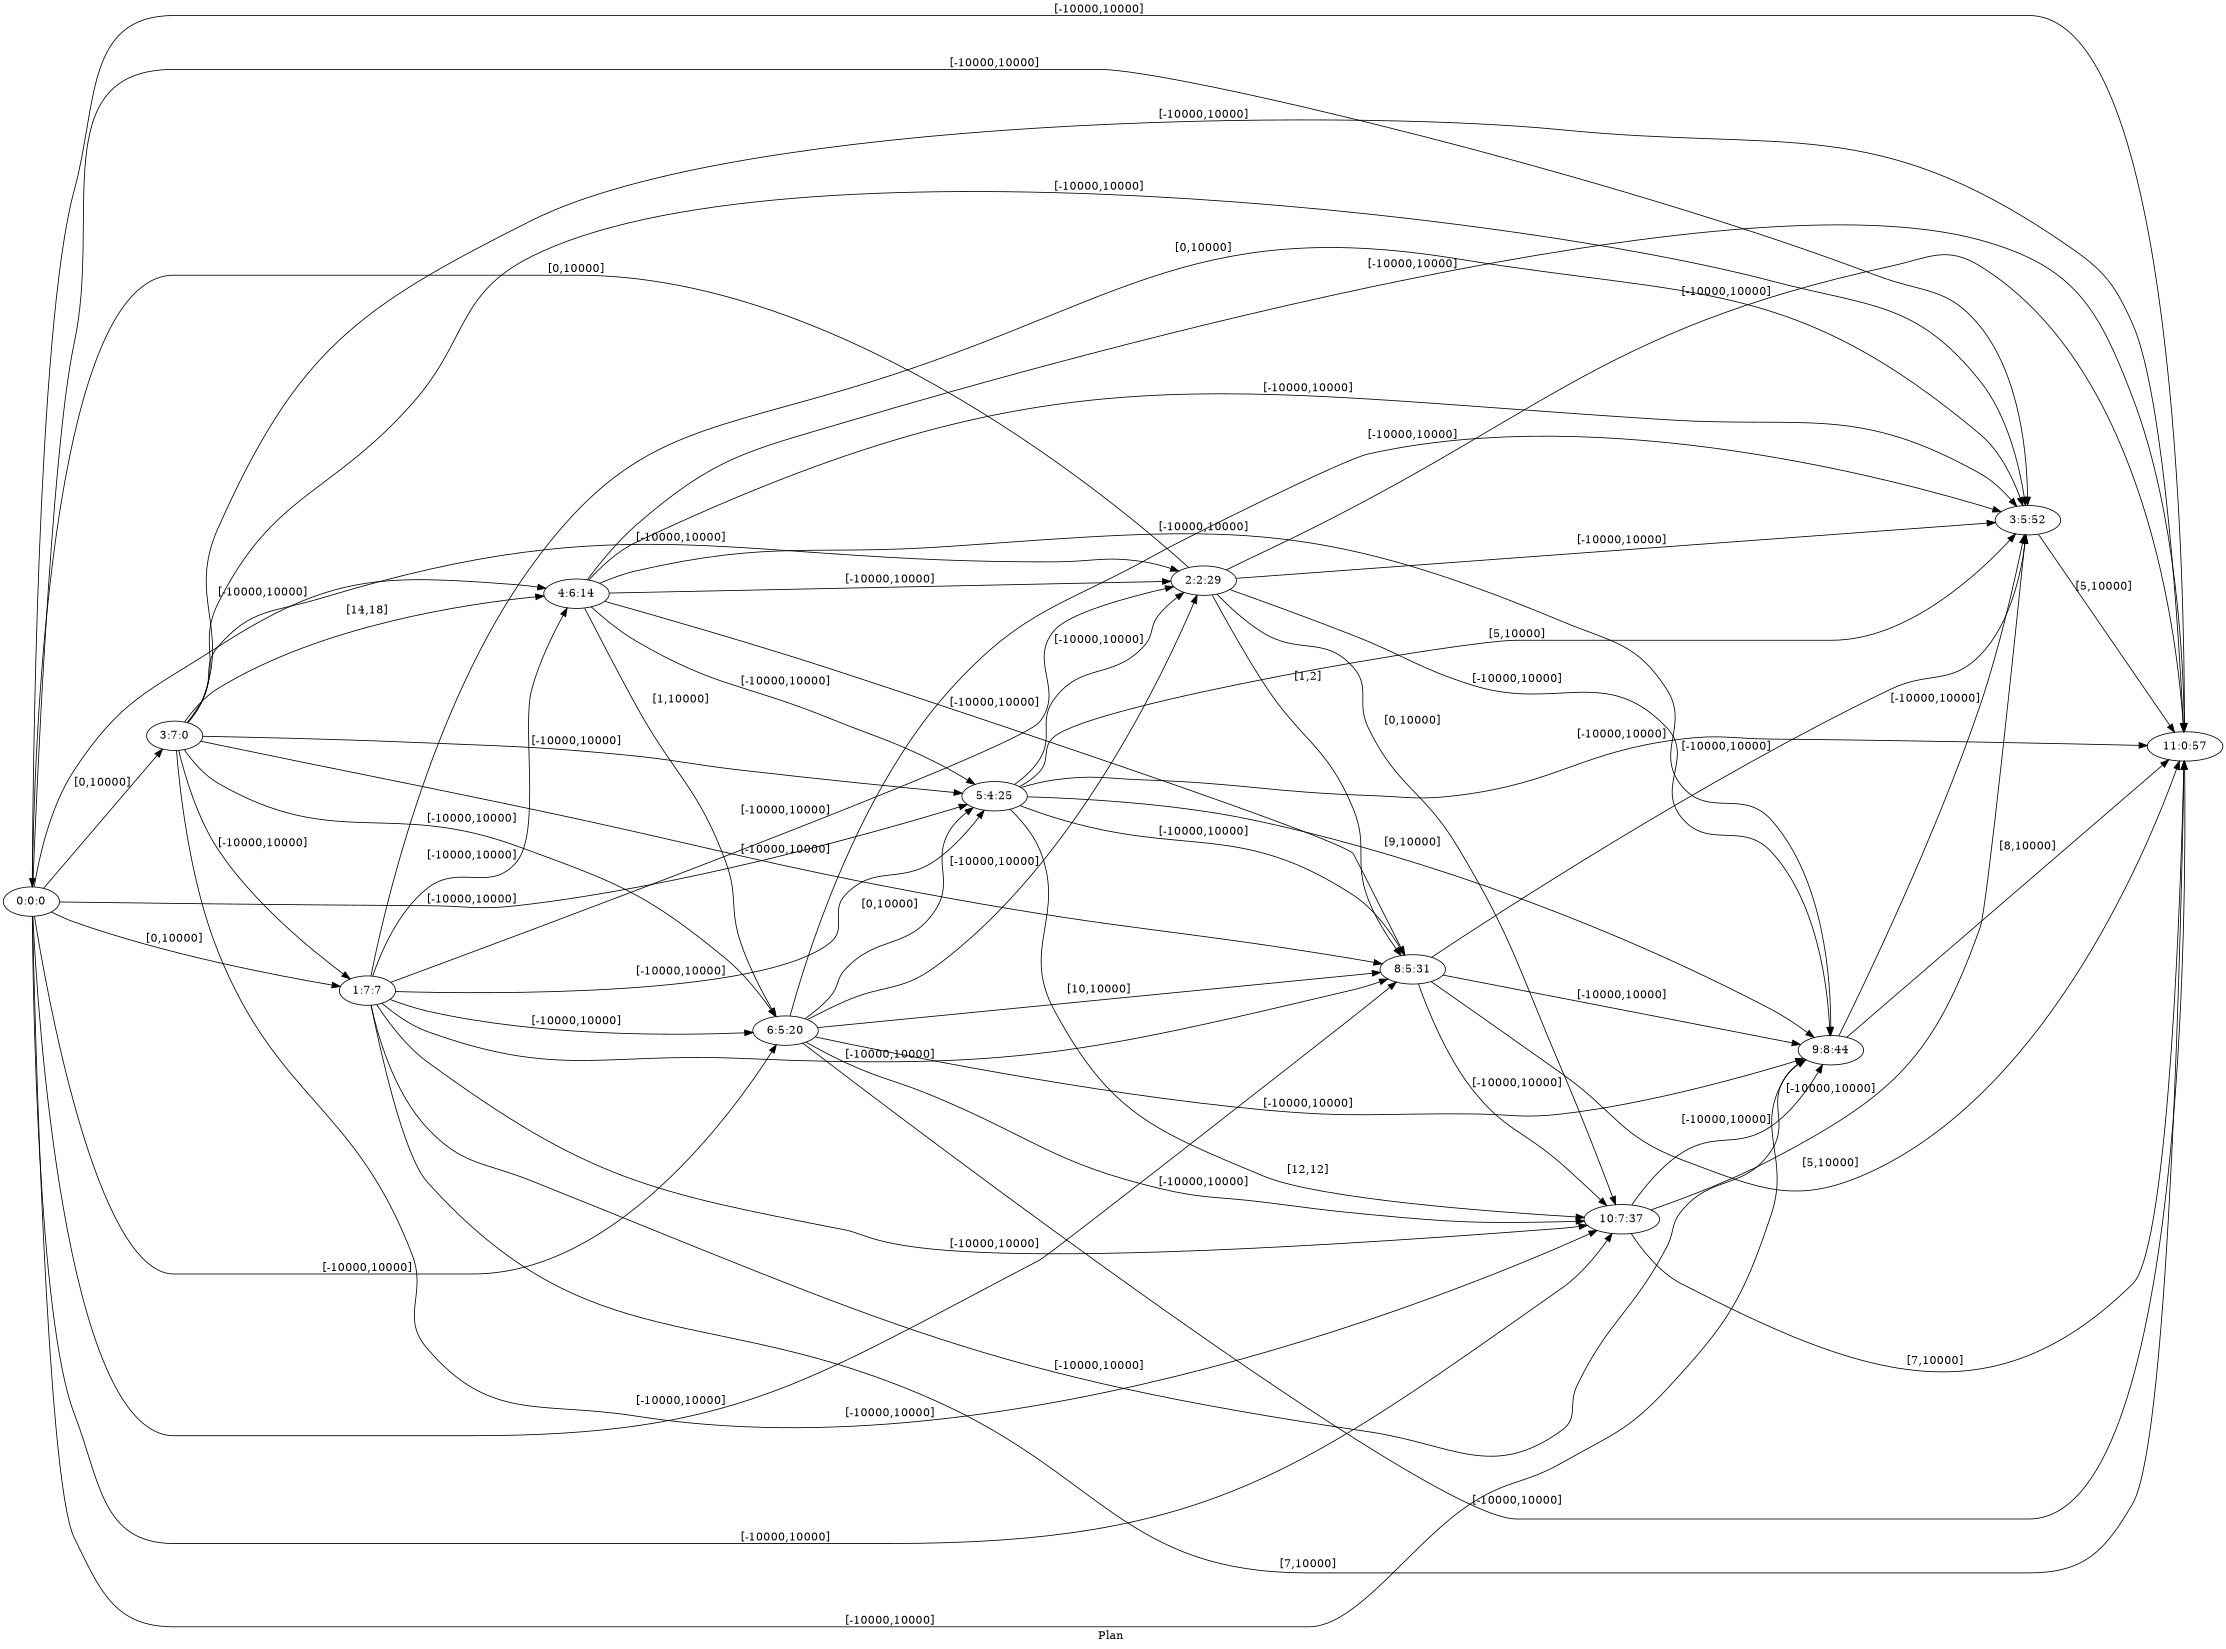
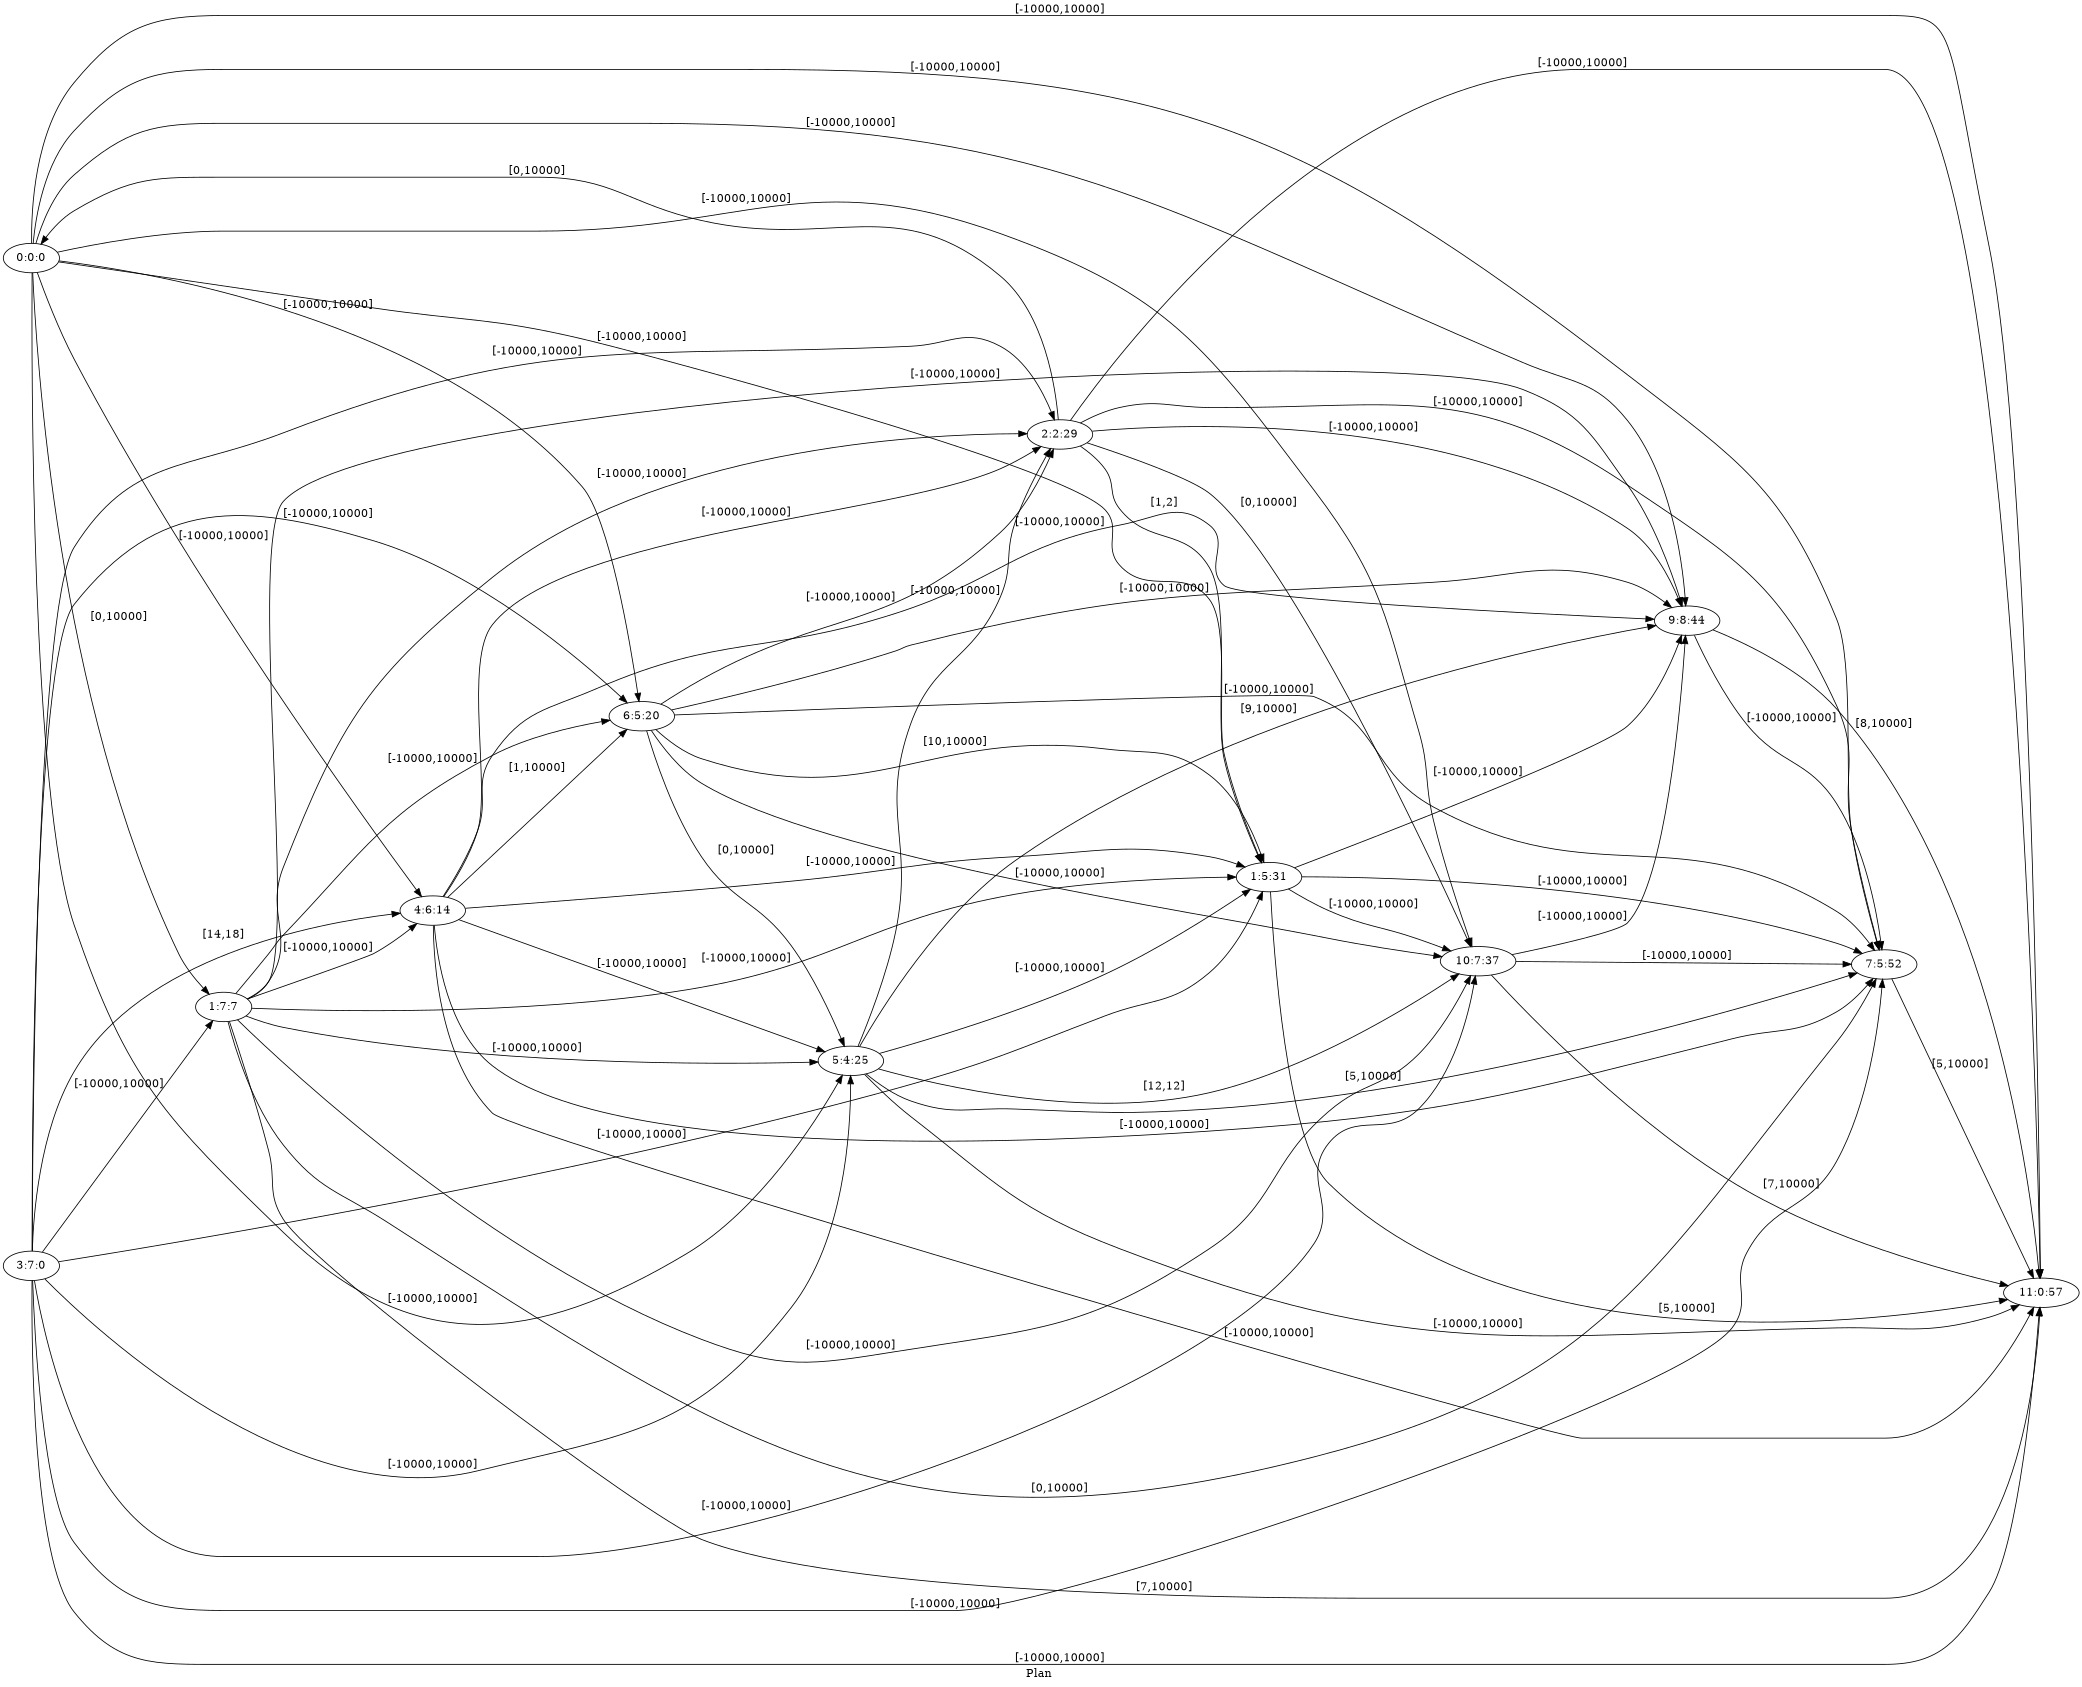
node "3:5:52": label "3:5:52" -> "7:5:52"
edge "0:0:0" -> "3:7:0": removed, label "[0,10000]"
node "8:5:31": label "8:5:31" -> "1:5:31"
edge "6:5:20" -> "11:0:57": removed, label "[-10000,10000]"
